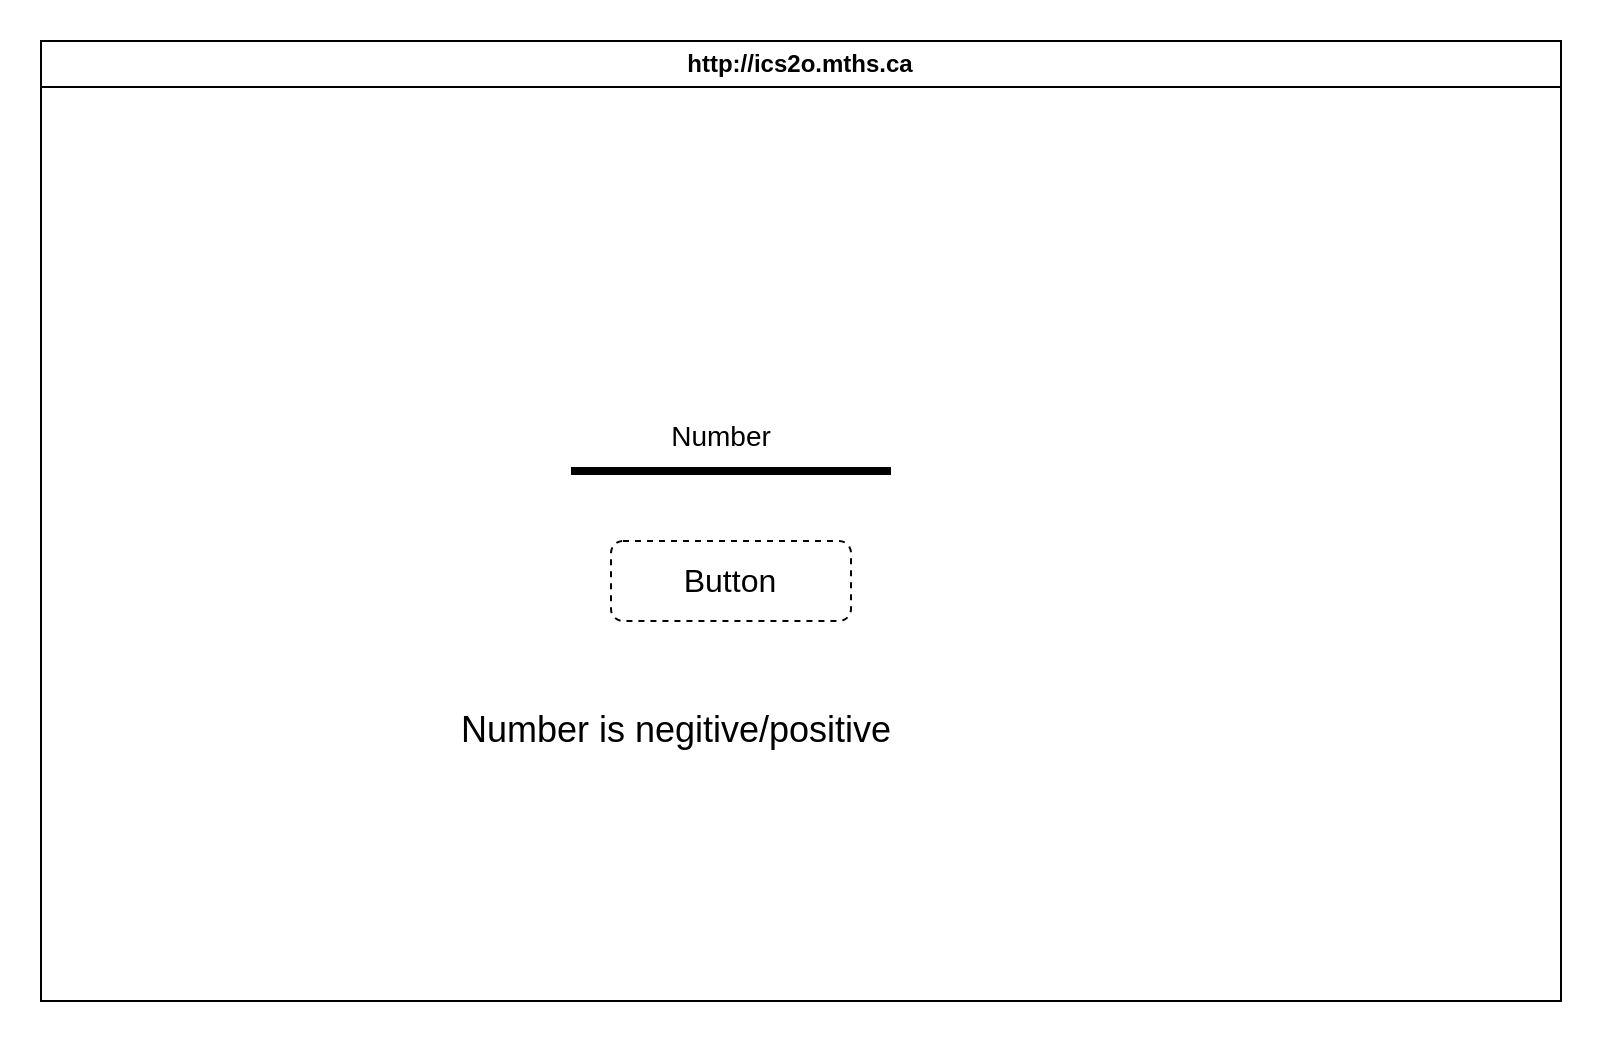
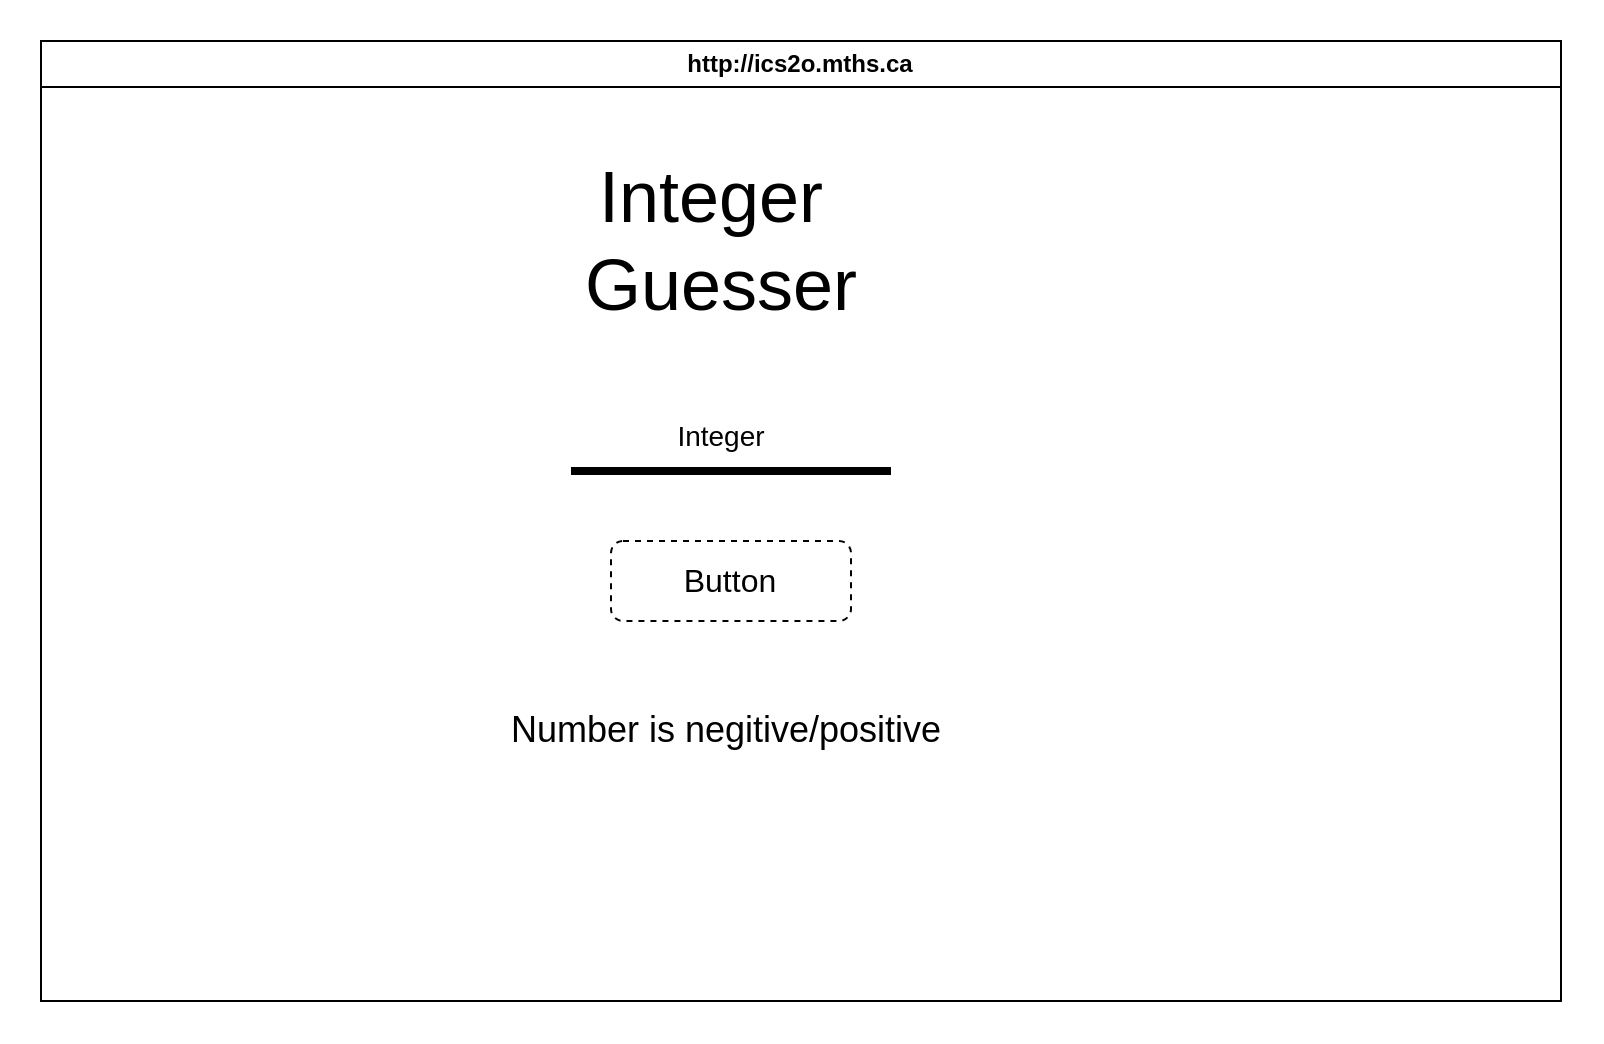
node "Integer Guesser": added
node "Number": label "Number" -> "Integer"
node "Number is negitive/positive": moved (681, 731) -> (731, 731)
